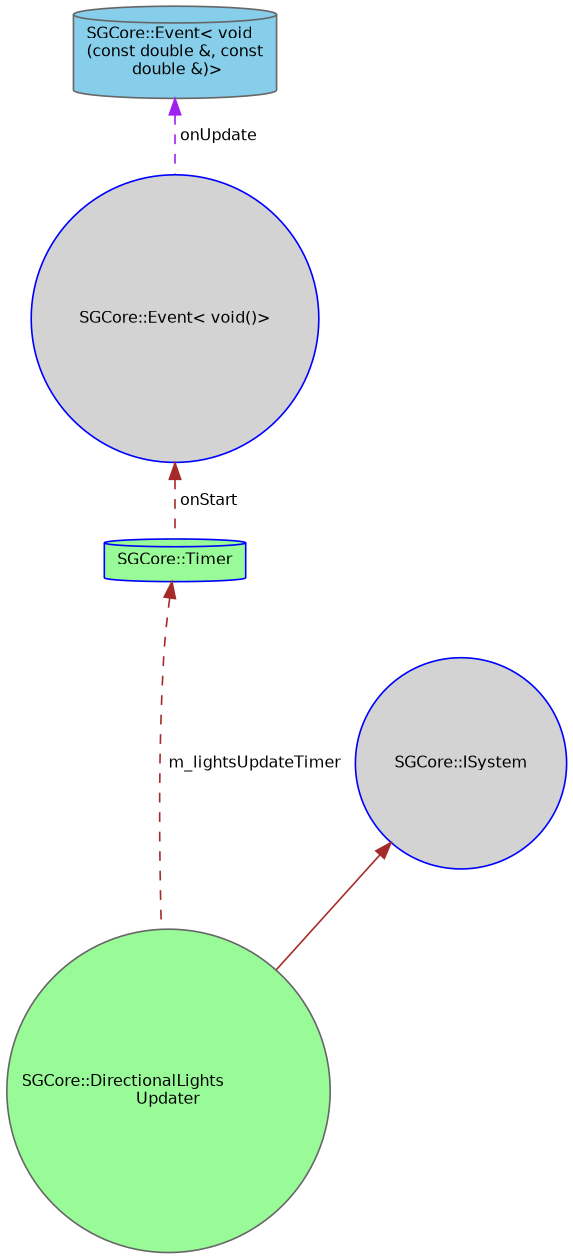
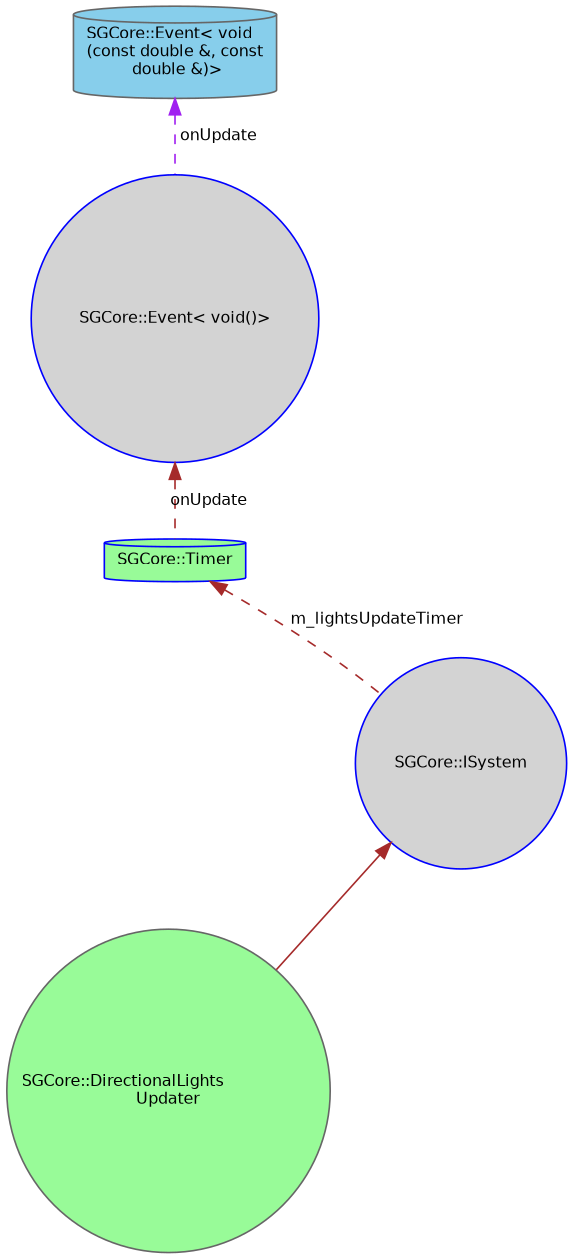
edge "SGCore::Timer" -> "SGCore::Event< void()>": label " onStart" -> " onUpdate"
edge "SGCore::DirectionalLights Updater" -> "SGCore::Timer": now "SGCore::ISystem" -> "SGCore::Timer"
